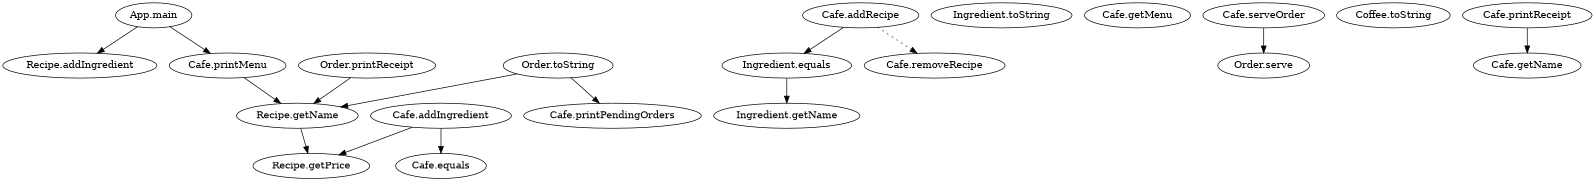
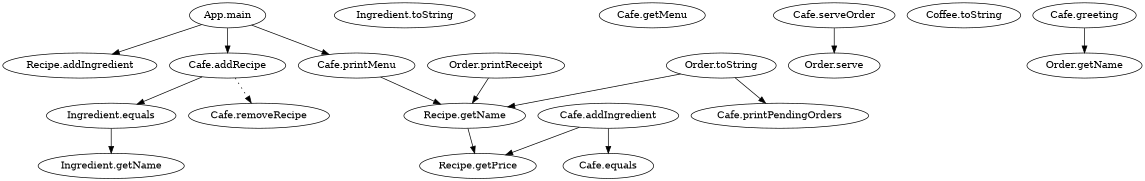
node "Cafe.printReceipt": label "Cafe.printReceipt" -> "Cafe.greeting"
edge "App.main" -> "Cafe.addRecipe": added
node "Cafe.getName": label "Cafe.getName" -> "Order.getName"
